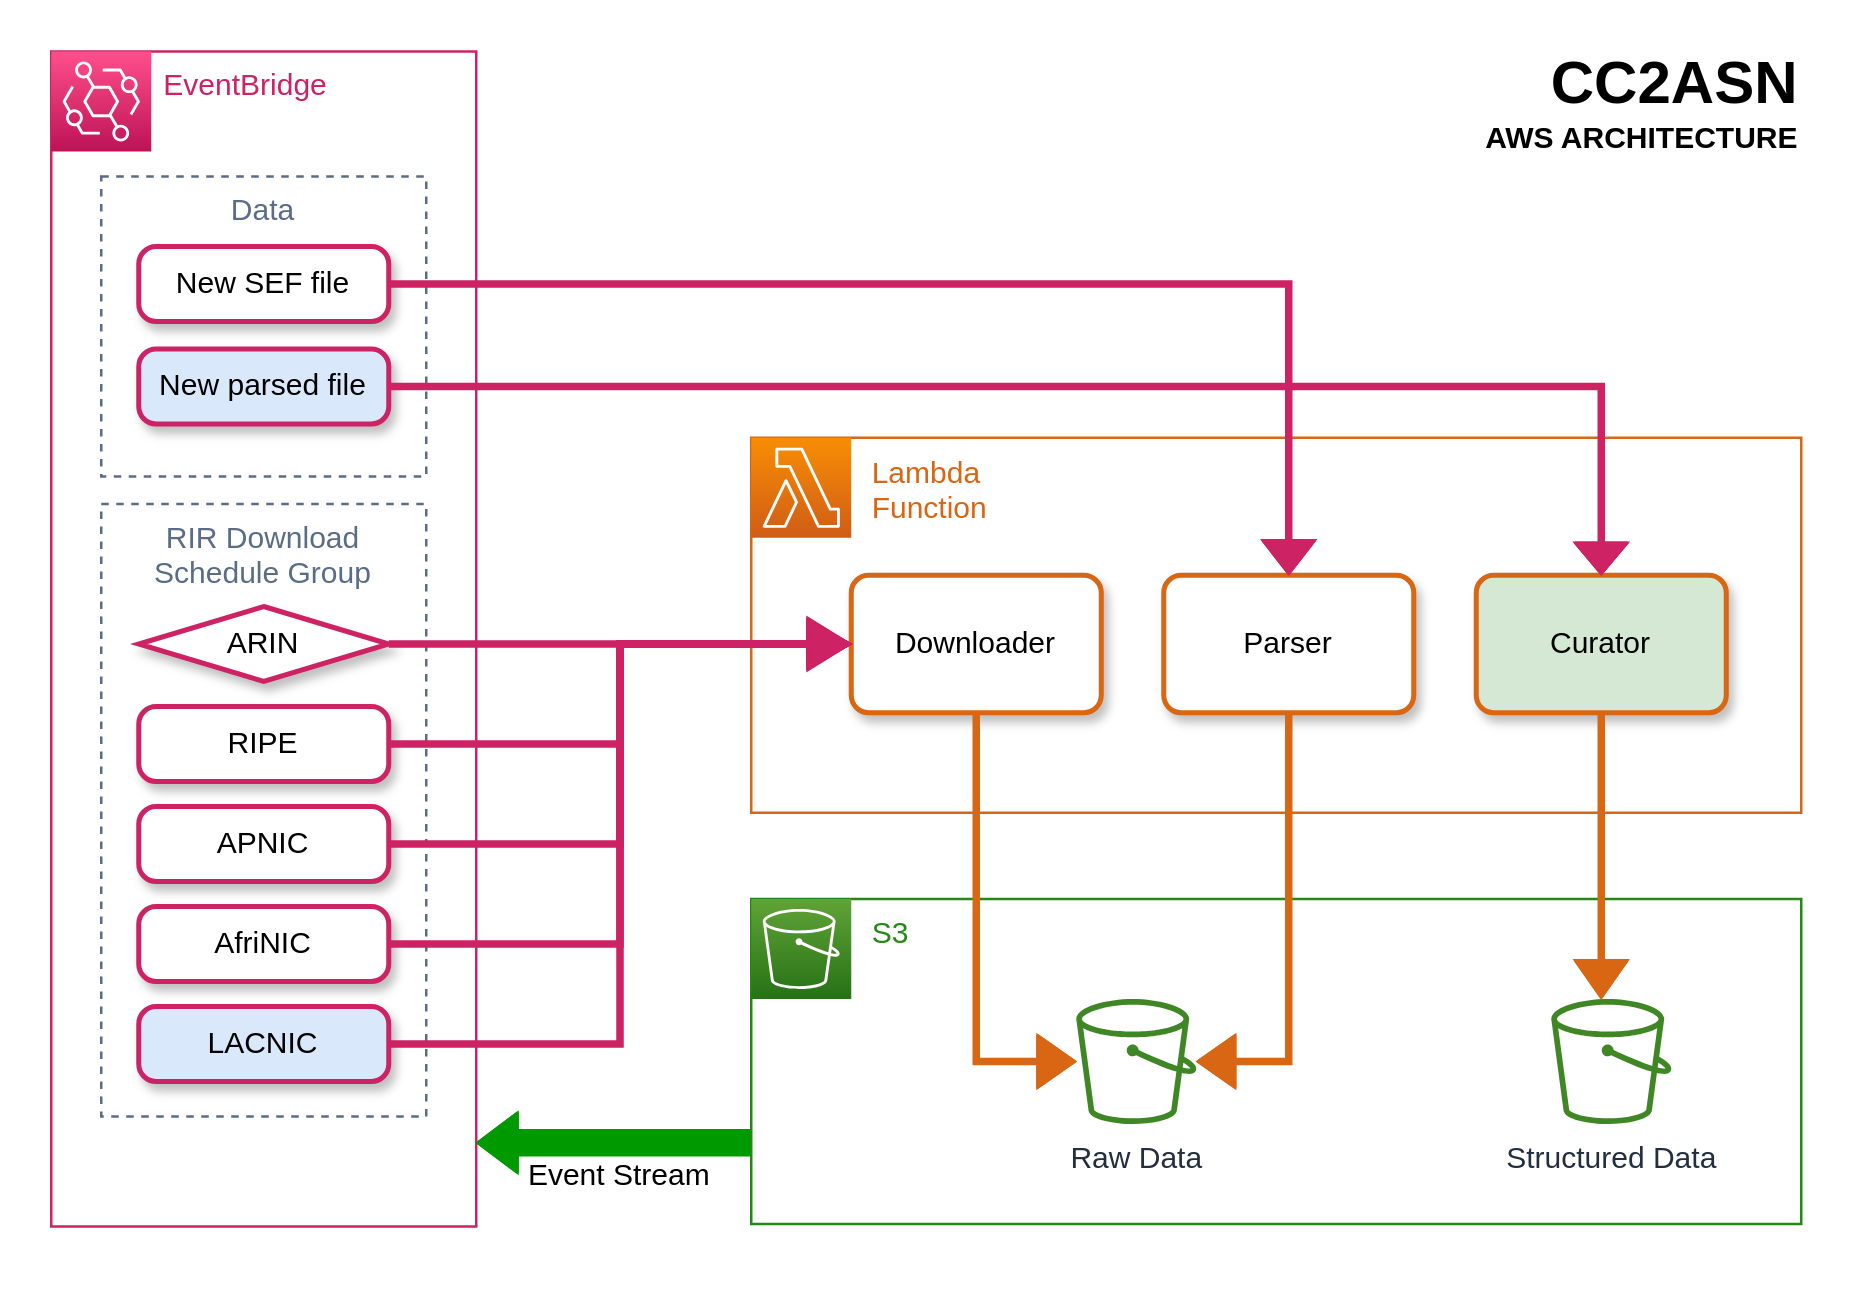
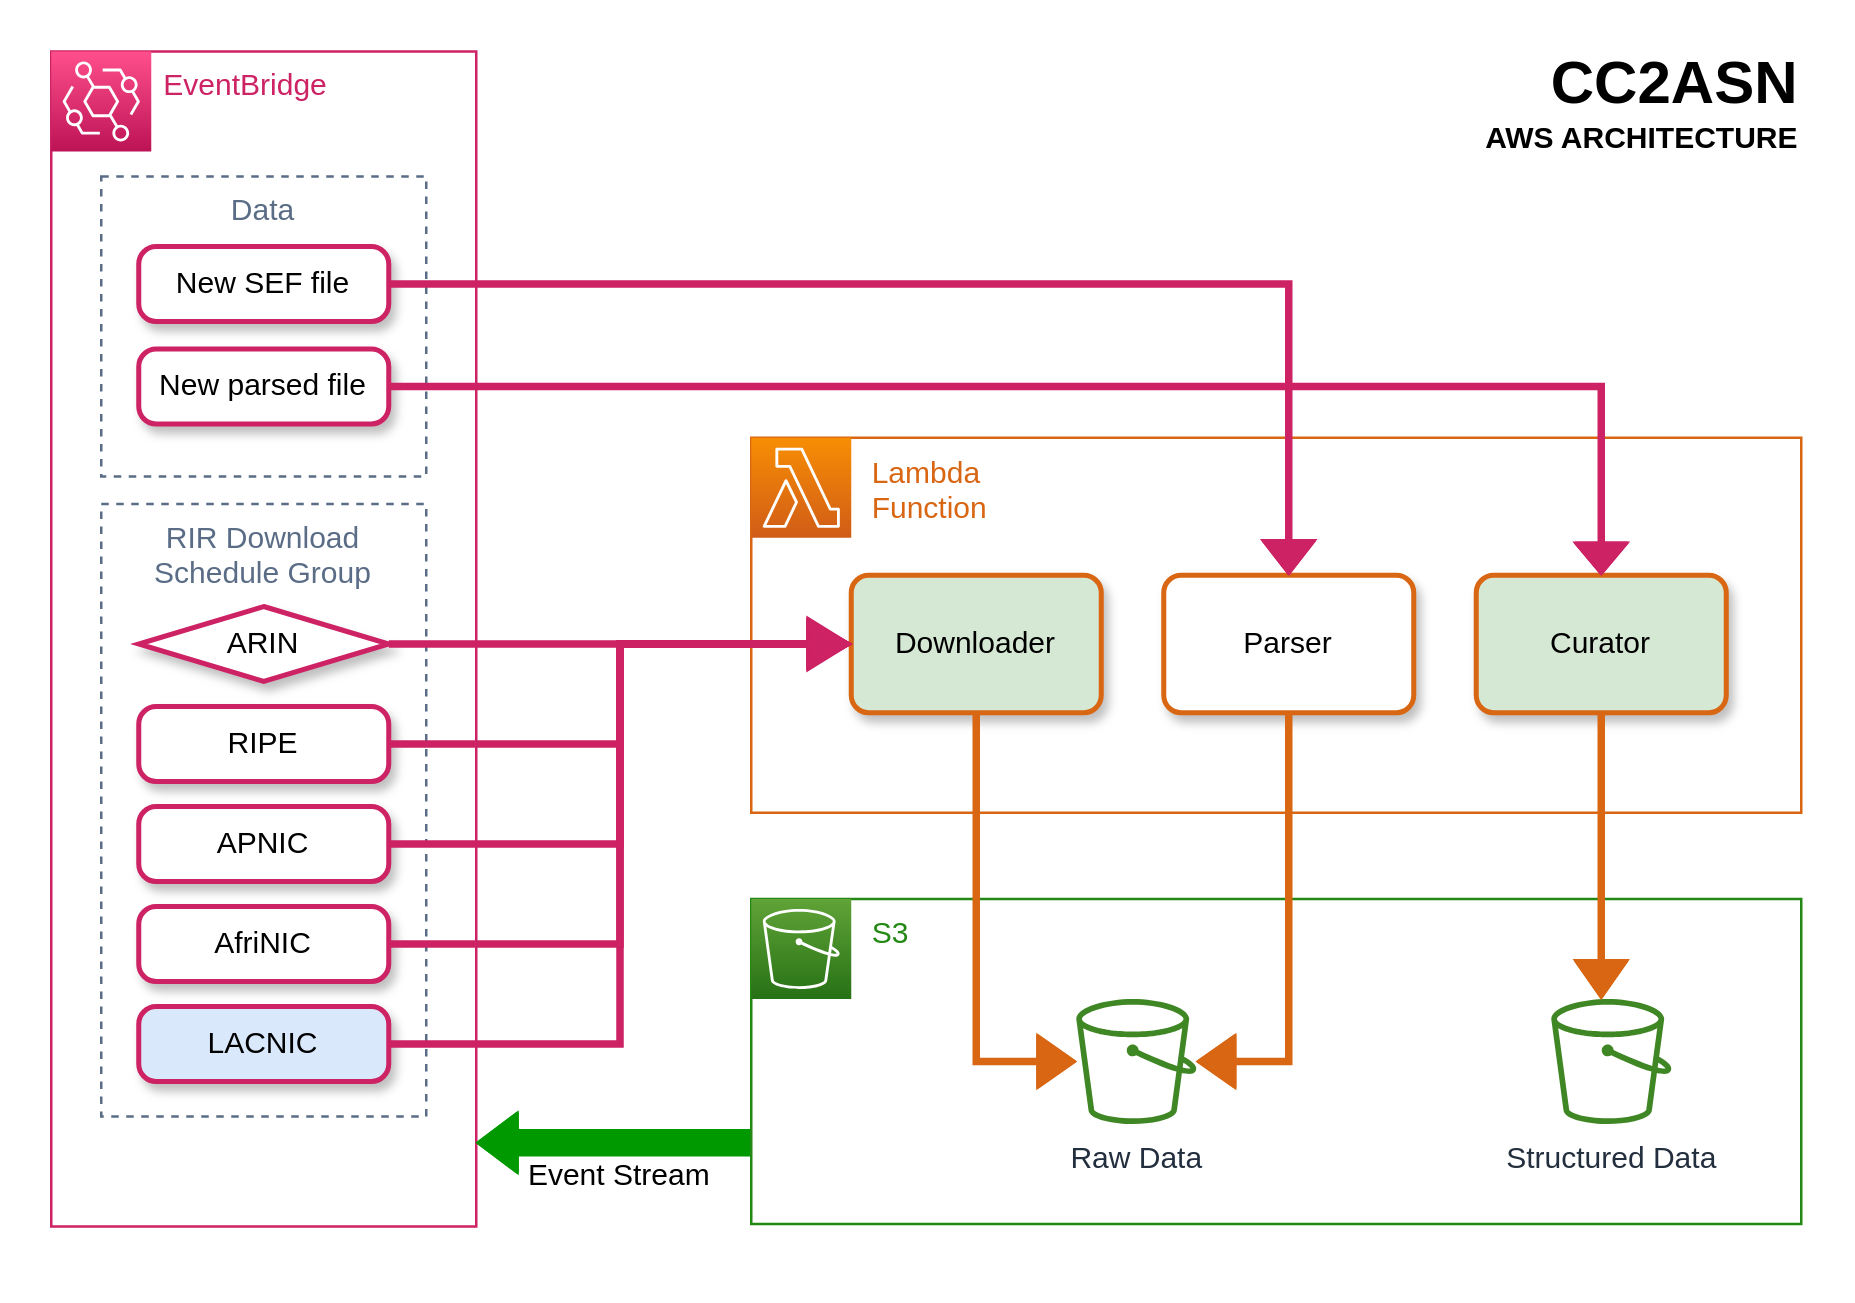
node "New parsed file": fillcolor #dae8fc -> #ffffff
node "Downloader": fillcolor #ffffff -> #d5e8d4
